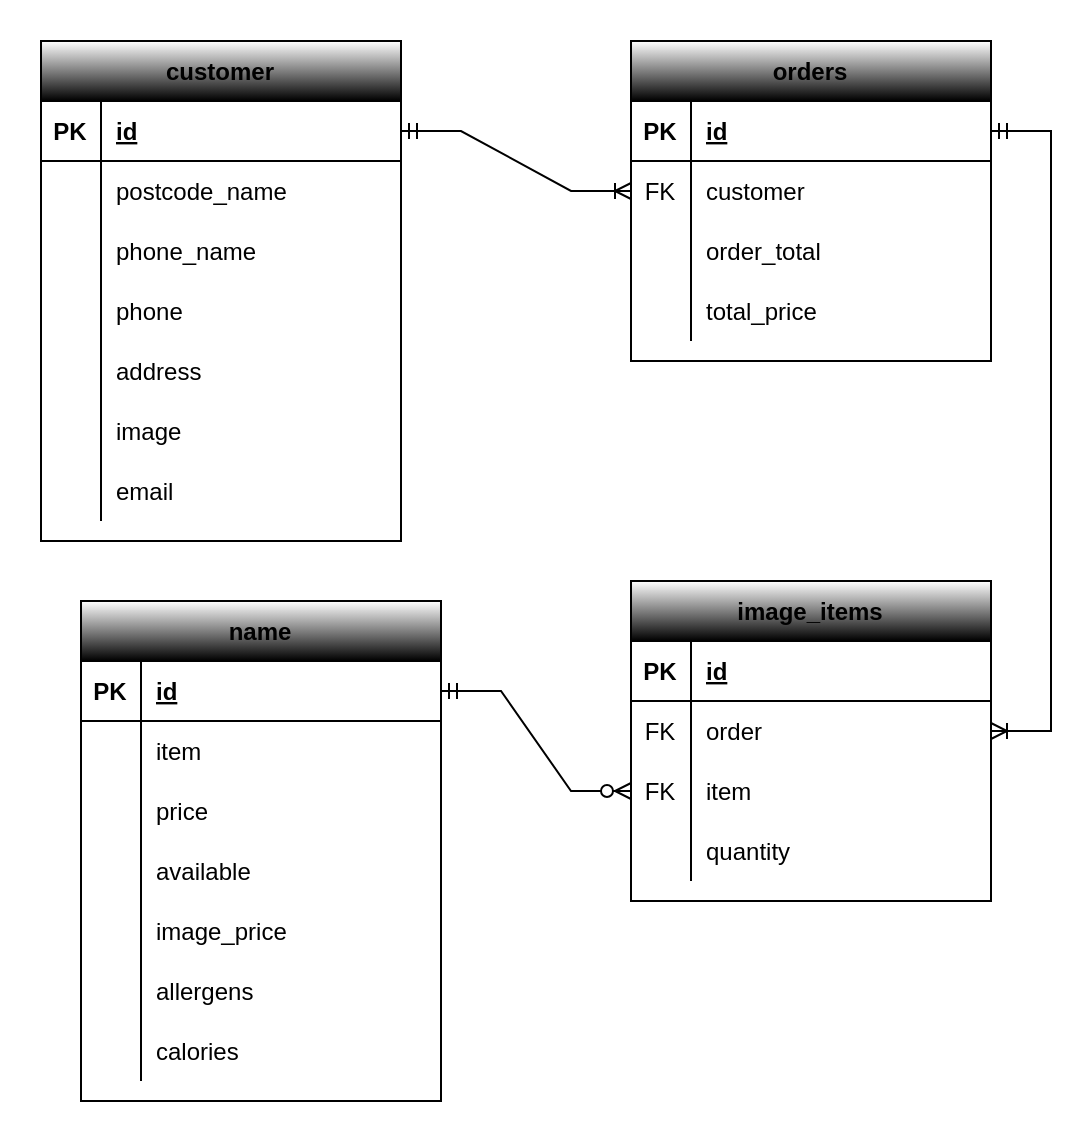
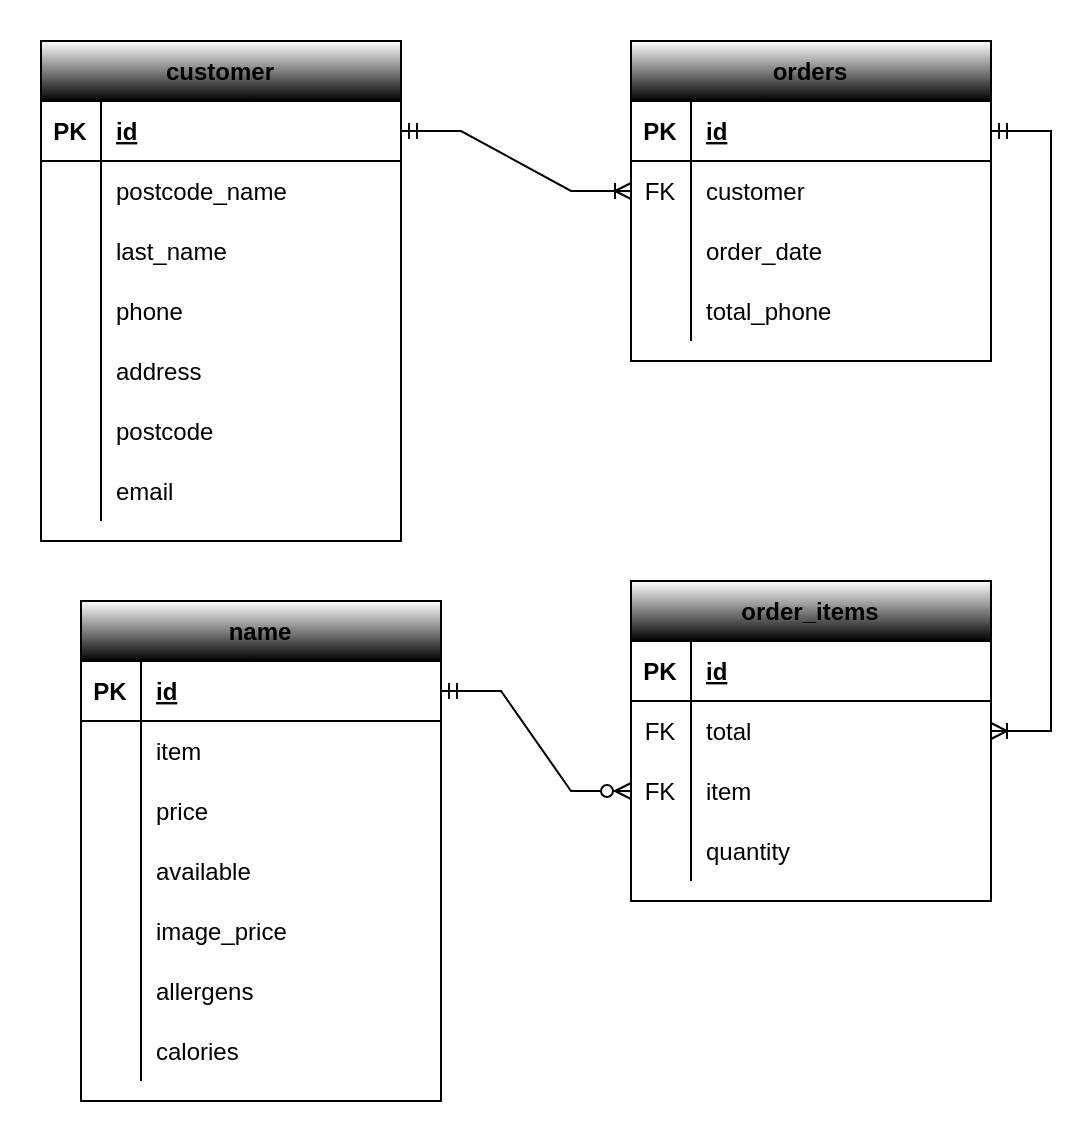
node "phone_name": label "phone_name" -> "last_name"
node "order_total": label "order_total" -> "order_date"
node "total_price": label "total_price" -> "total_phone"
node "image": label "image" -> "postcode"
node "image_items": label "image_items" -> "order_items"
node "order": label "order" -> "total"
